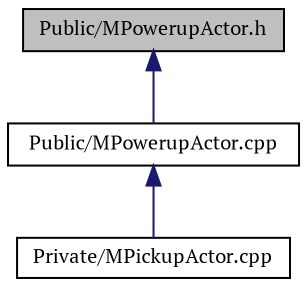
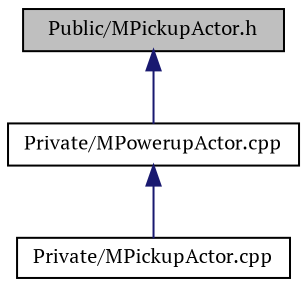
node "Public/MPowerupActor.h": label "Public/MPowerupActor.h" -> "Public/MPickupActor.h"
node "Public/MPowerupActor.cpp": label "Public/MPowerupActor.cpp" -> "Private/MPowerupActor.cpp"
